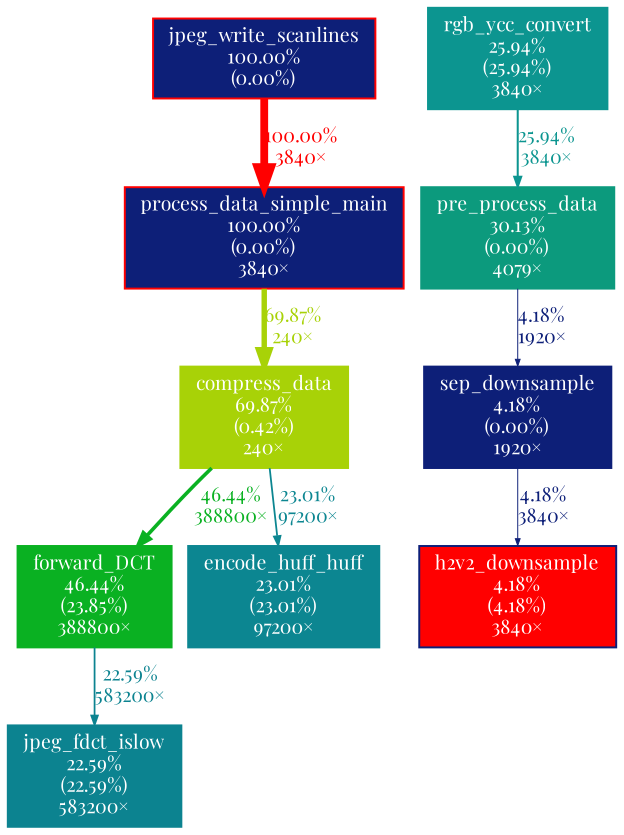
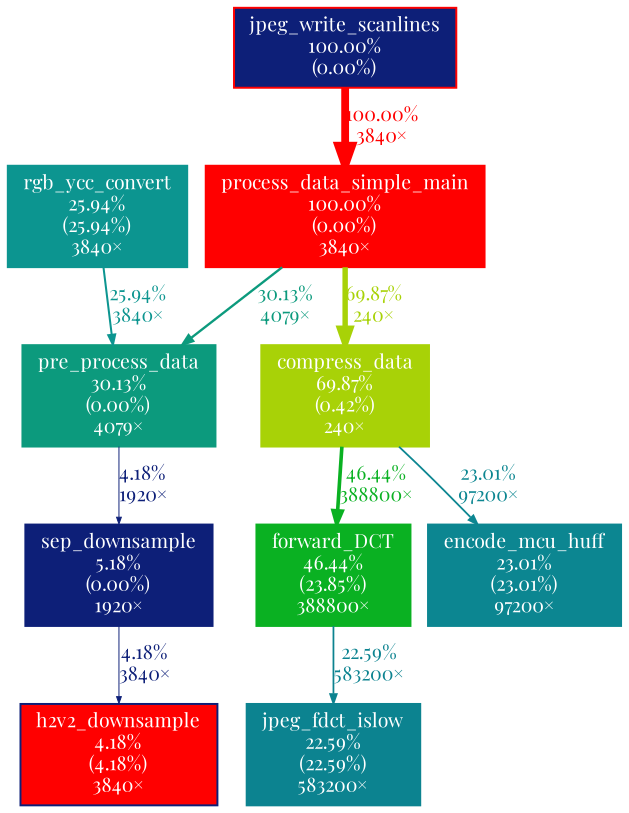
node "process_data_simple_main 100.00% (0.00%) 3840×": fillcolor #0d1f78 -> #ff0000
edge "process_data_simple_main 100.00% (0.00%) 3840×" -> "pre_process_data 30.13% (0.00%) 4079×": added, label "30.13% 4079×"
node "sep_downsample 4.18% (0.00%) 1920×": label "sep_downsample 4.18% (0.00%) 1920×" -> "sep_downsample 5.18% (0.00%) 1920×"
node "encode_huff_huff 23.01% (23.01%) 97200×": label "encode_huff_huff 23.01% (23.01%) 97200×" -> "encode_mcu_huff 23.01% (23.01%) 97200×"
